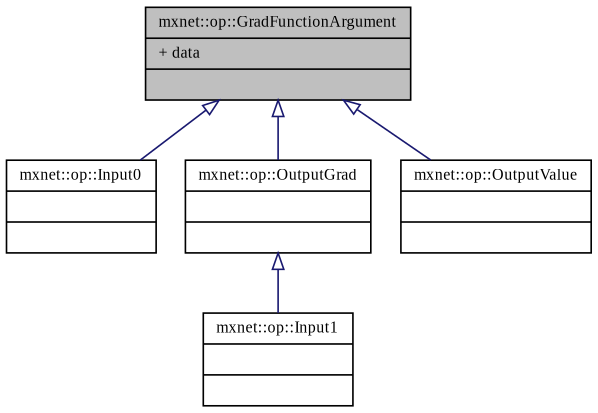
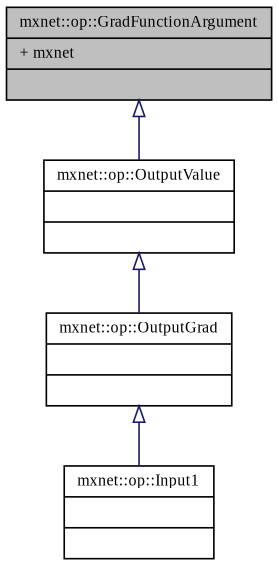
node "mxnet::op::GradFunctionArgument": text "+ data" -> "+ mxnet"
edge "mxnet::op::OutputGrad" -> "mxnet::op::GradFunctionArgument": now "mxnet::op::OutputGrad" -> "mxnet::op::OutputValue"
node "mxnet::op::Input0": removed
